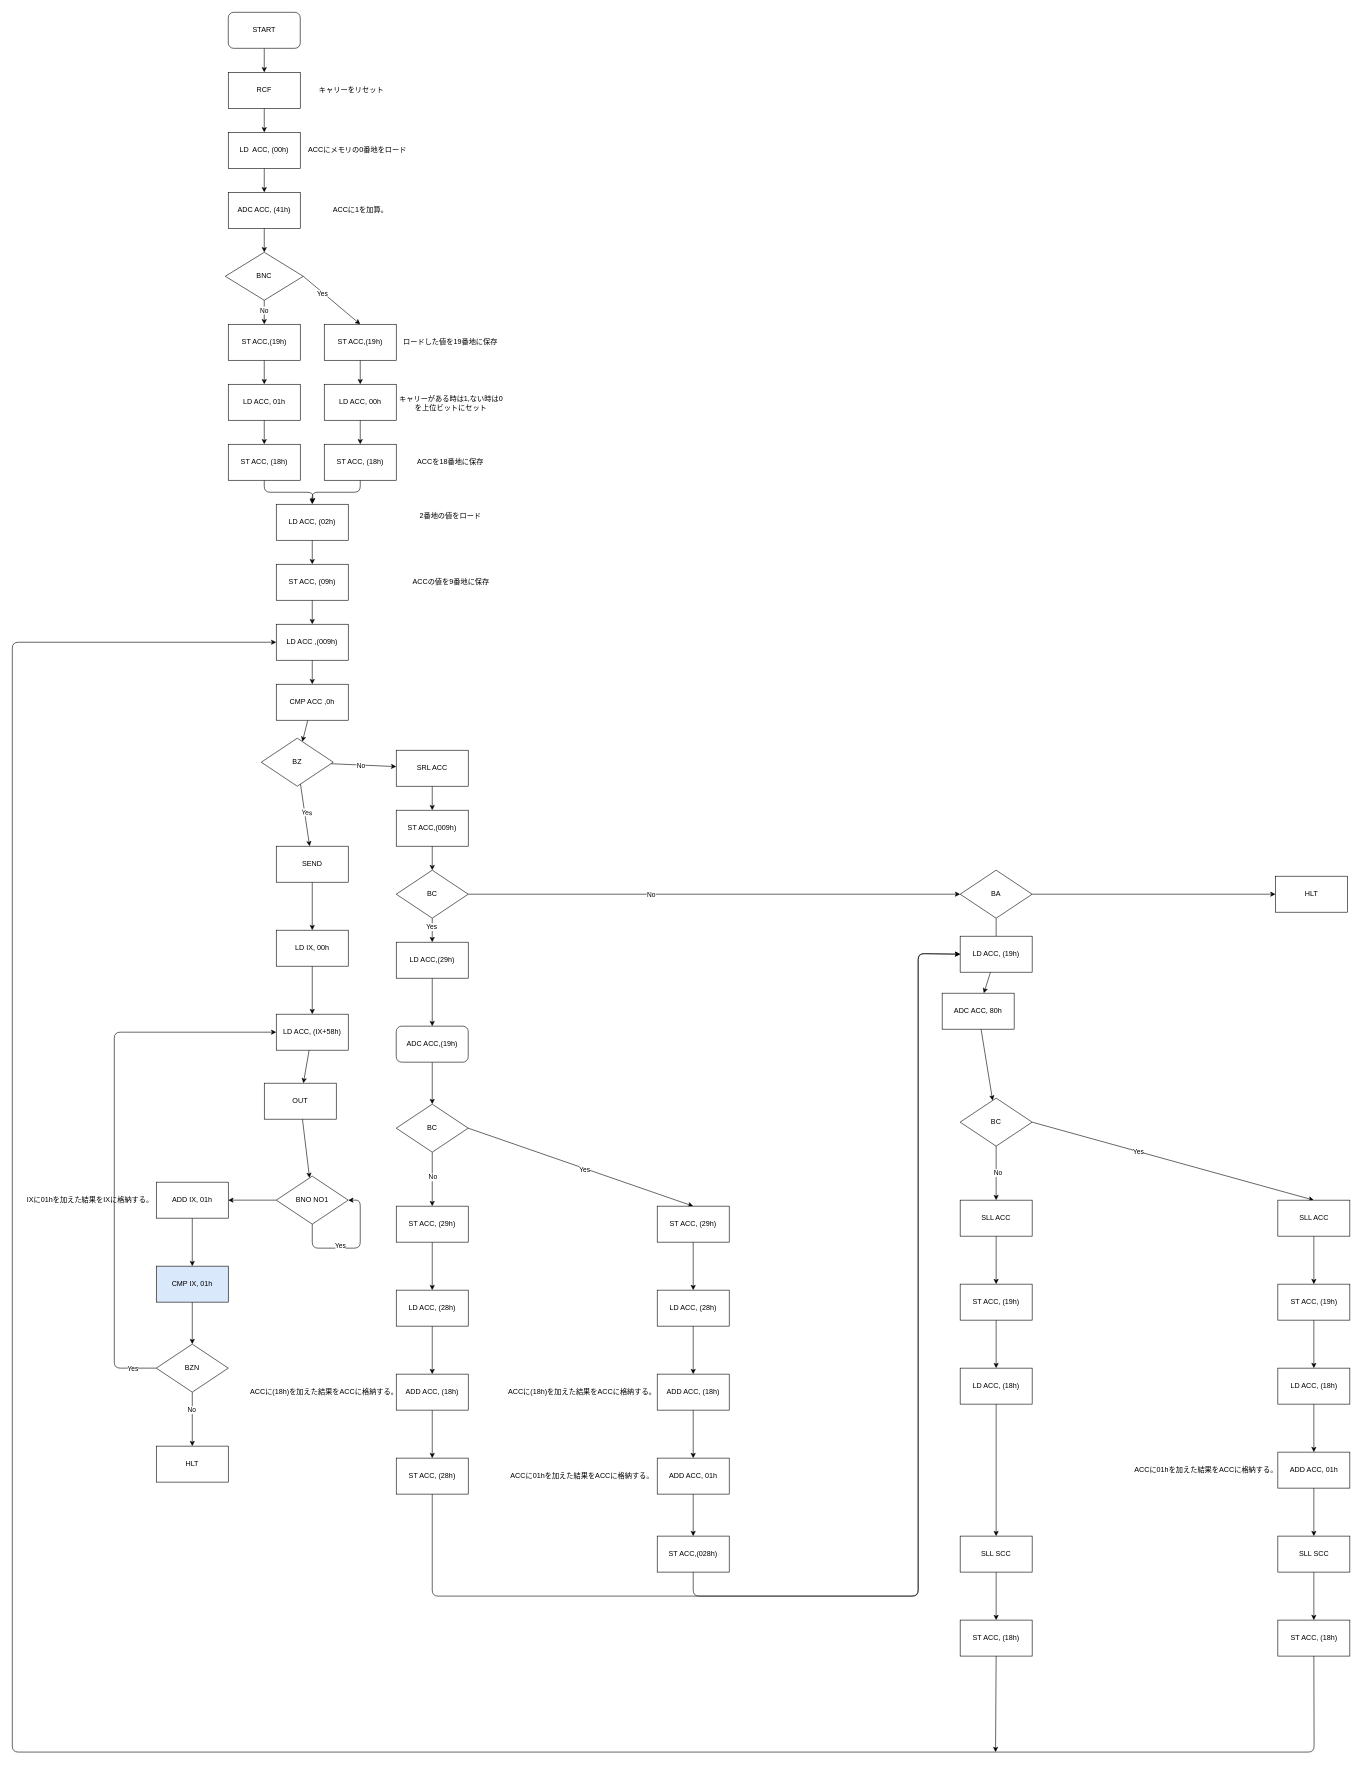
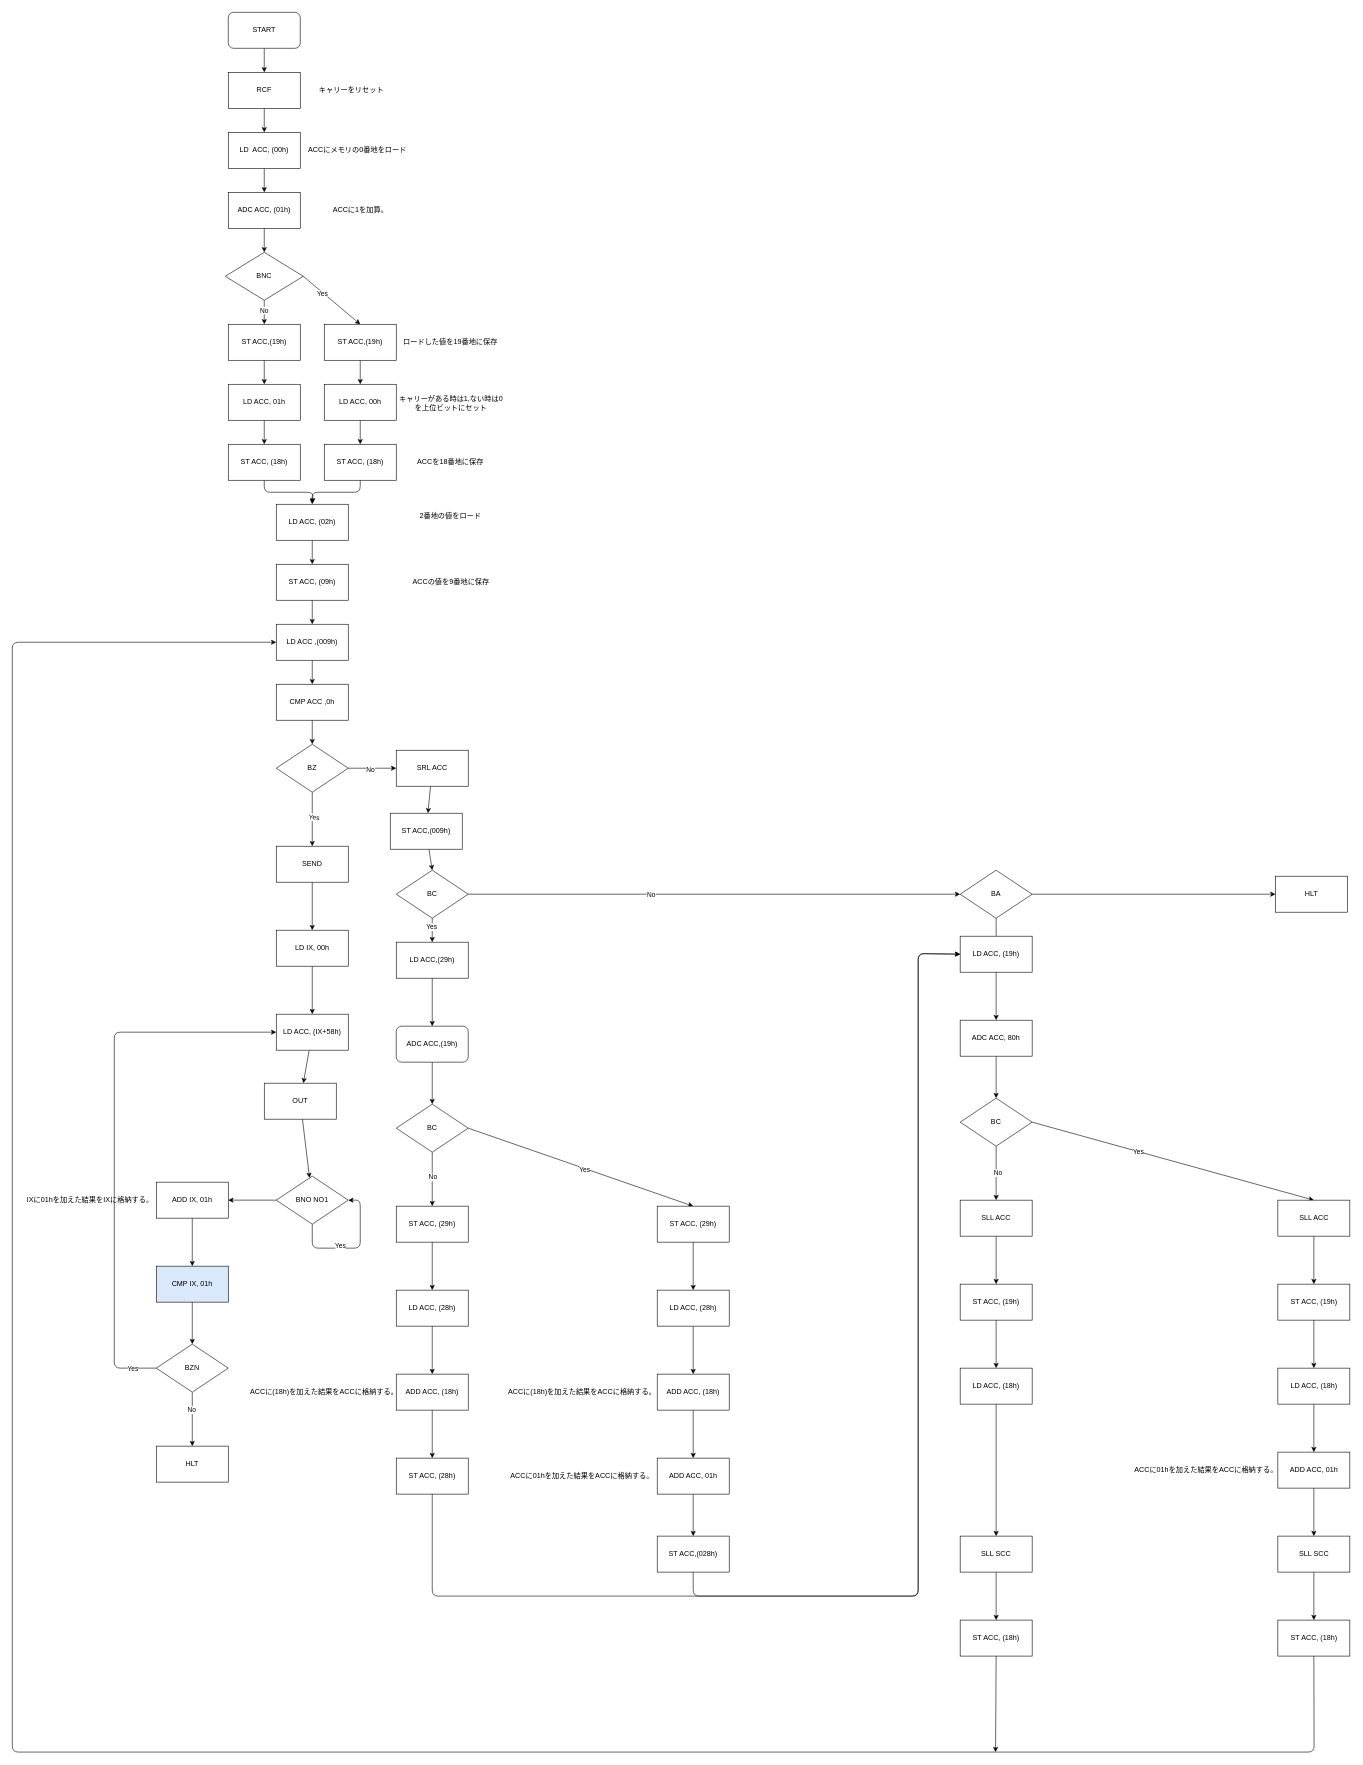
node "ADC ACC, (41h)": label "ADC ACC, (41h)" -> "ADC ACC, (01h)"
node "BZ": moved (297, 762) -> (312, 768)
node "ST ACC,(009h)": moved (432, 828) -> (426, 831)
node "ADC ACC, 80h": moved (978, 1011) -> (996, 1038)
